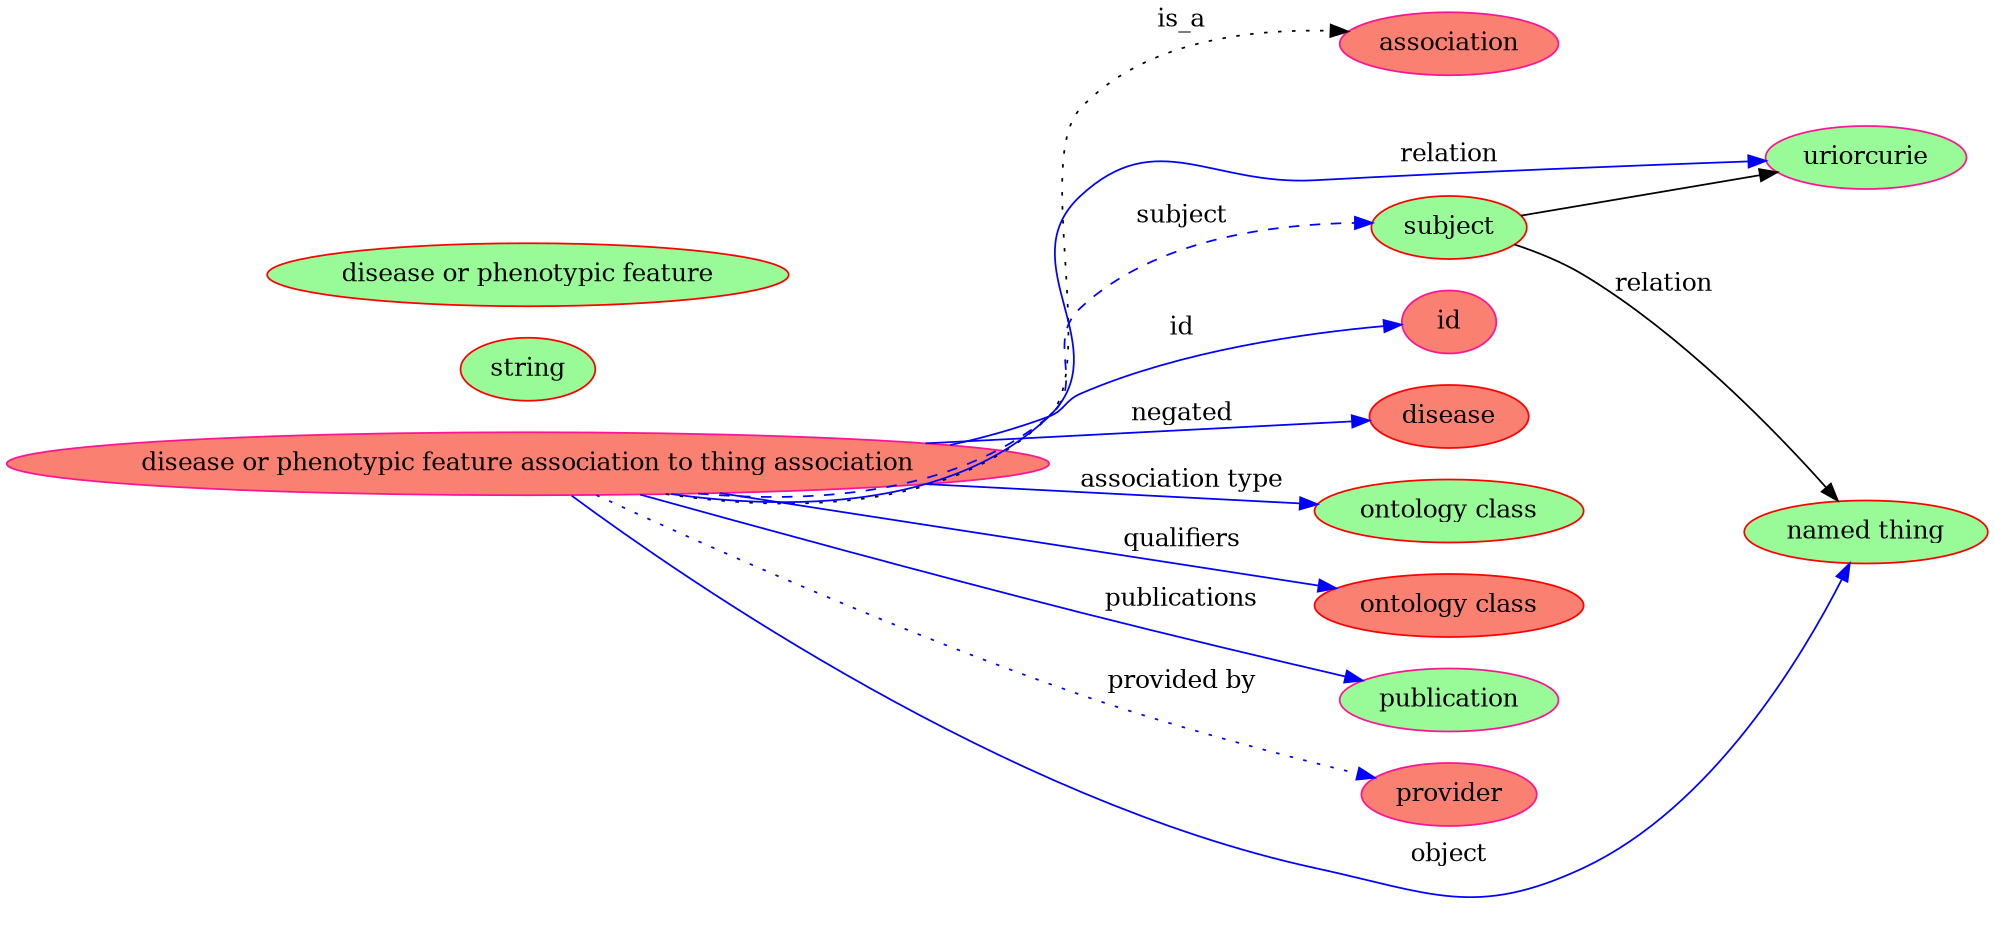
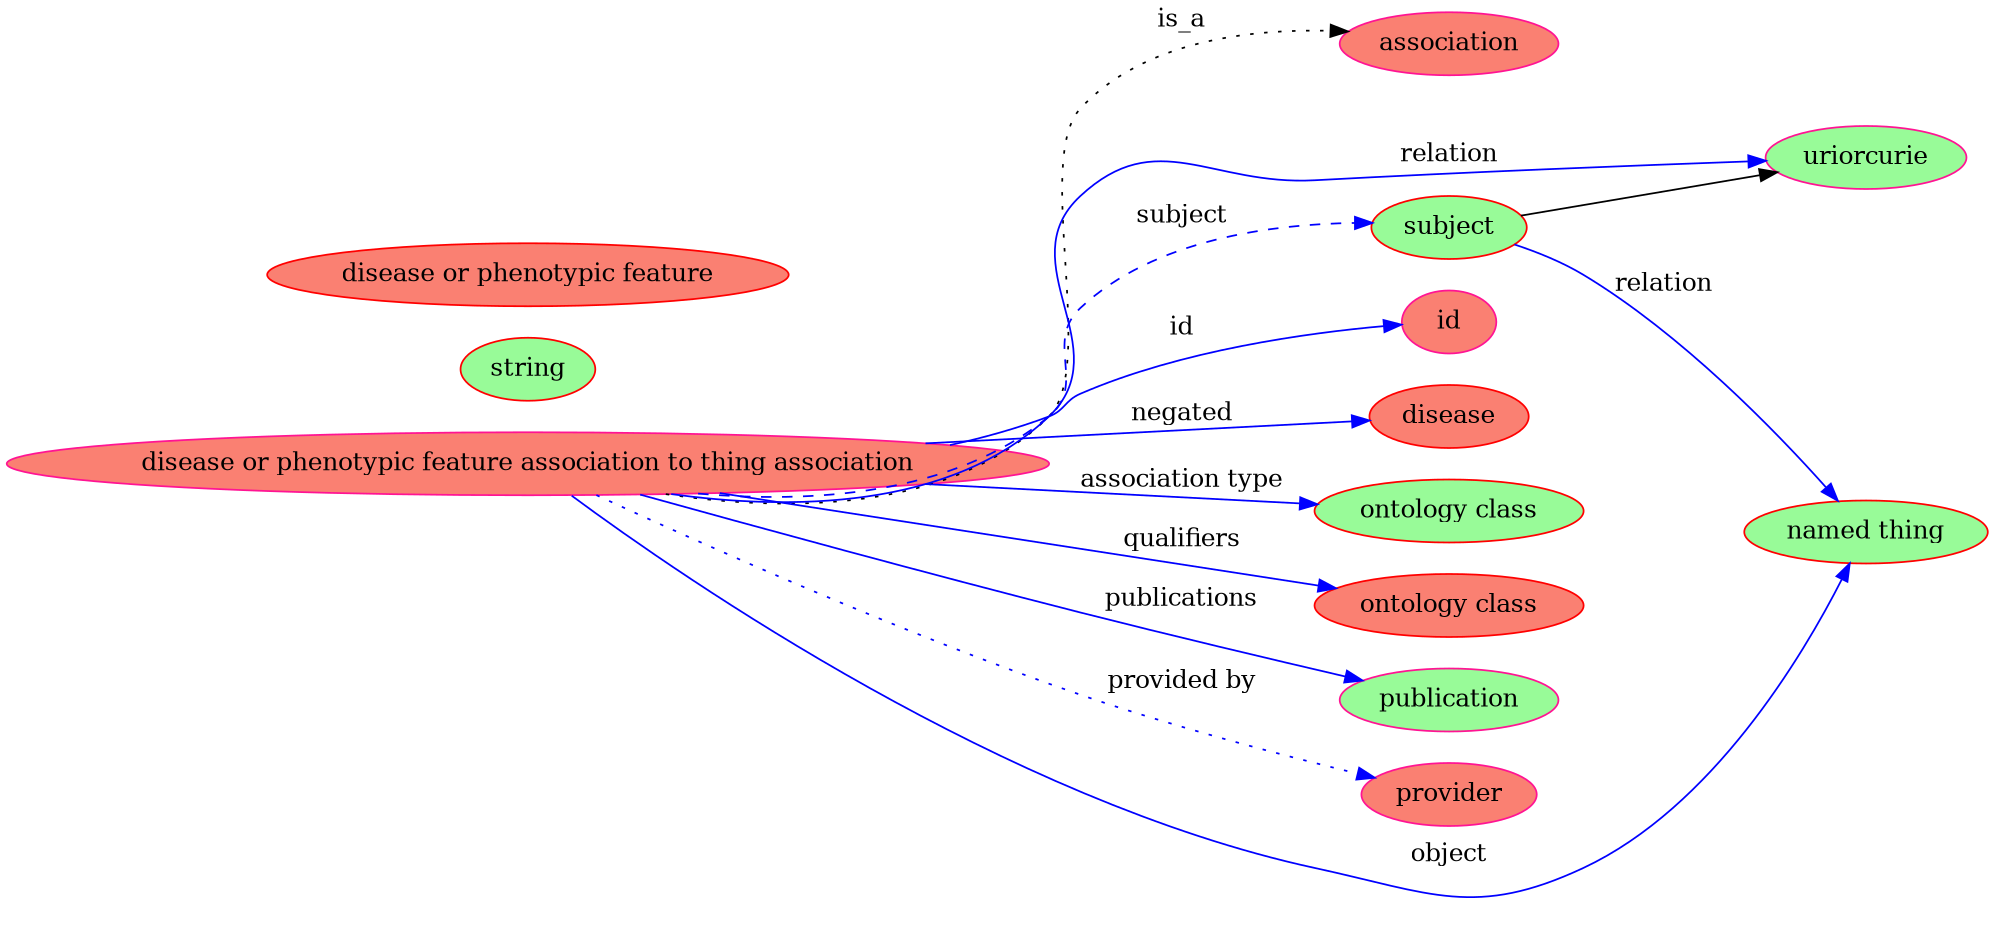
node "disease or phenotypic feature": fillcolor palegreen -> salmon
edge "subject" -> "named thing": color black -> blue
